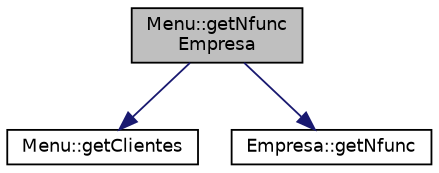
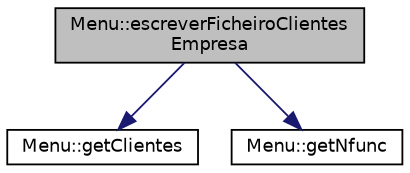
node "Menu::getNfunc Empresa": label "Menu::getNfunc Empresa" -> "Menu::escreverFicheiroClientes Empresa"
node "Empresa::getNfunc": label "Empresa::getNfunc" -> "Menu::getNfunc"
